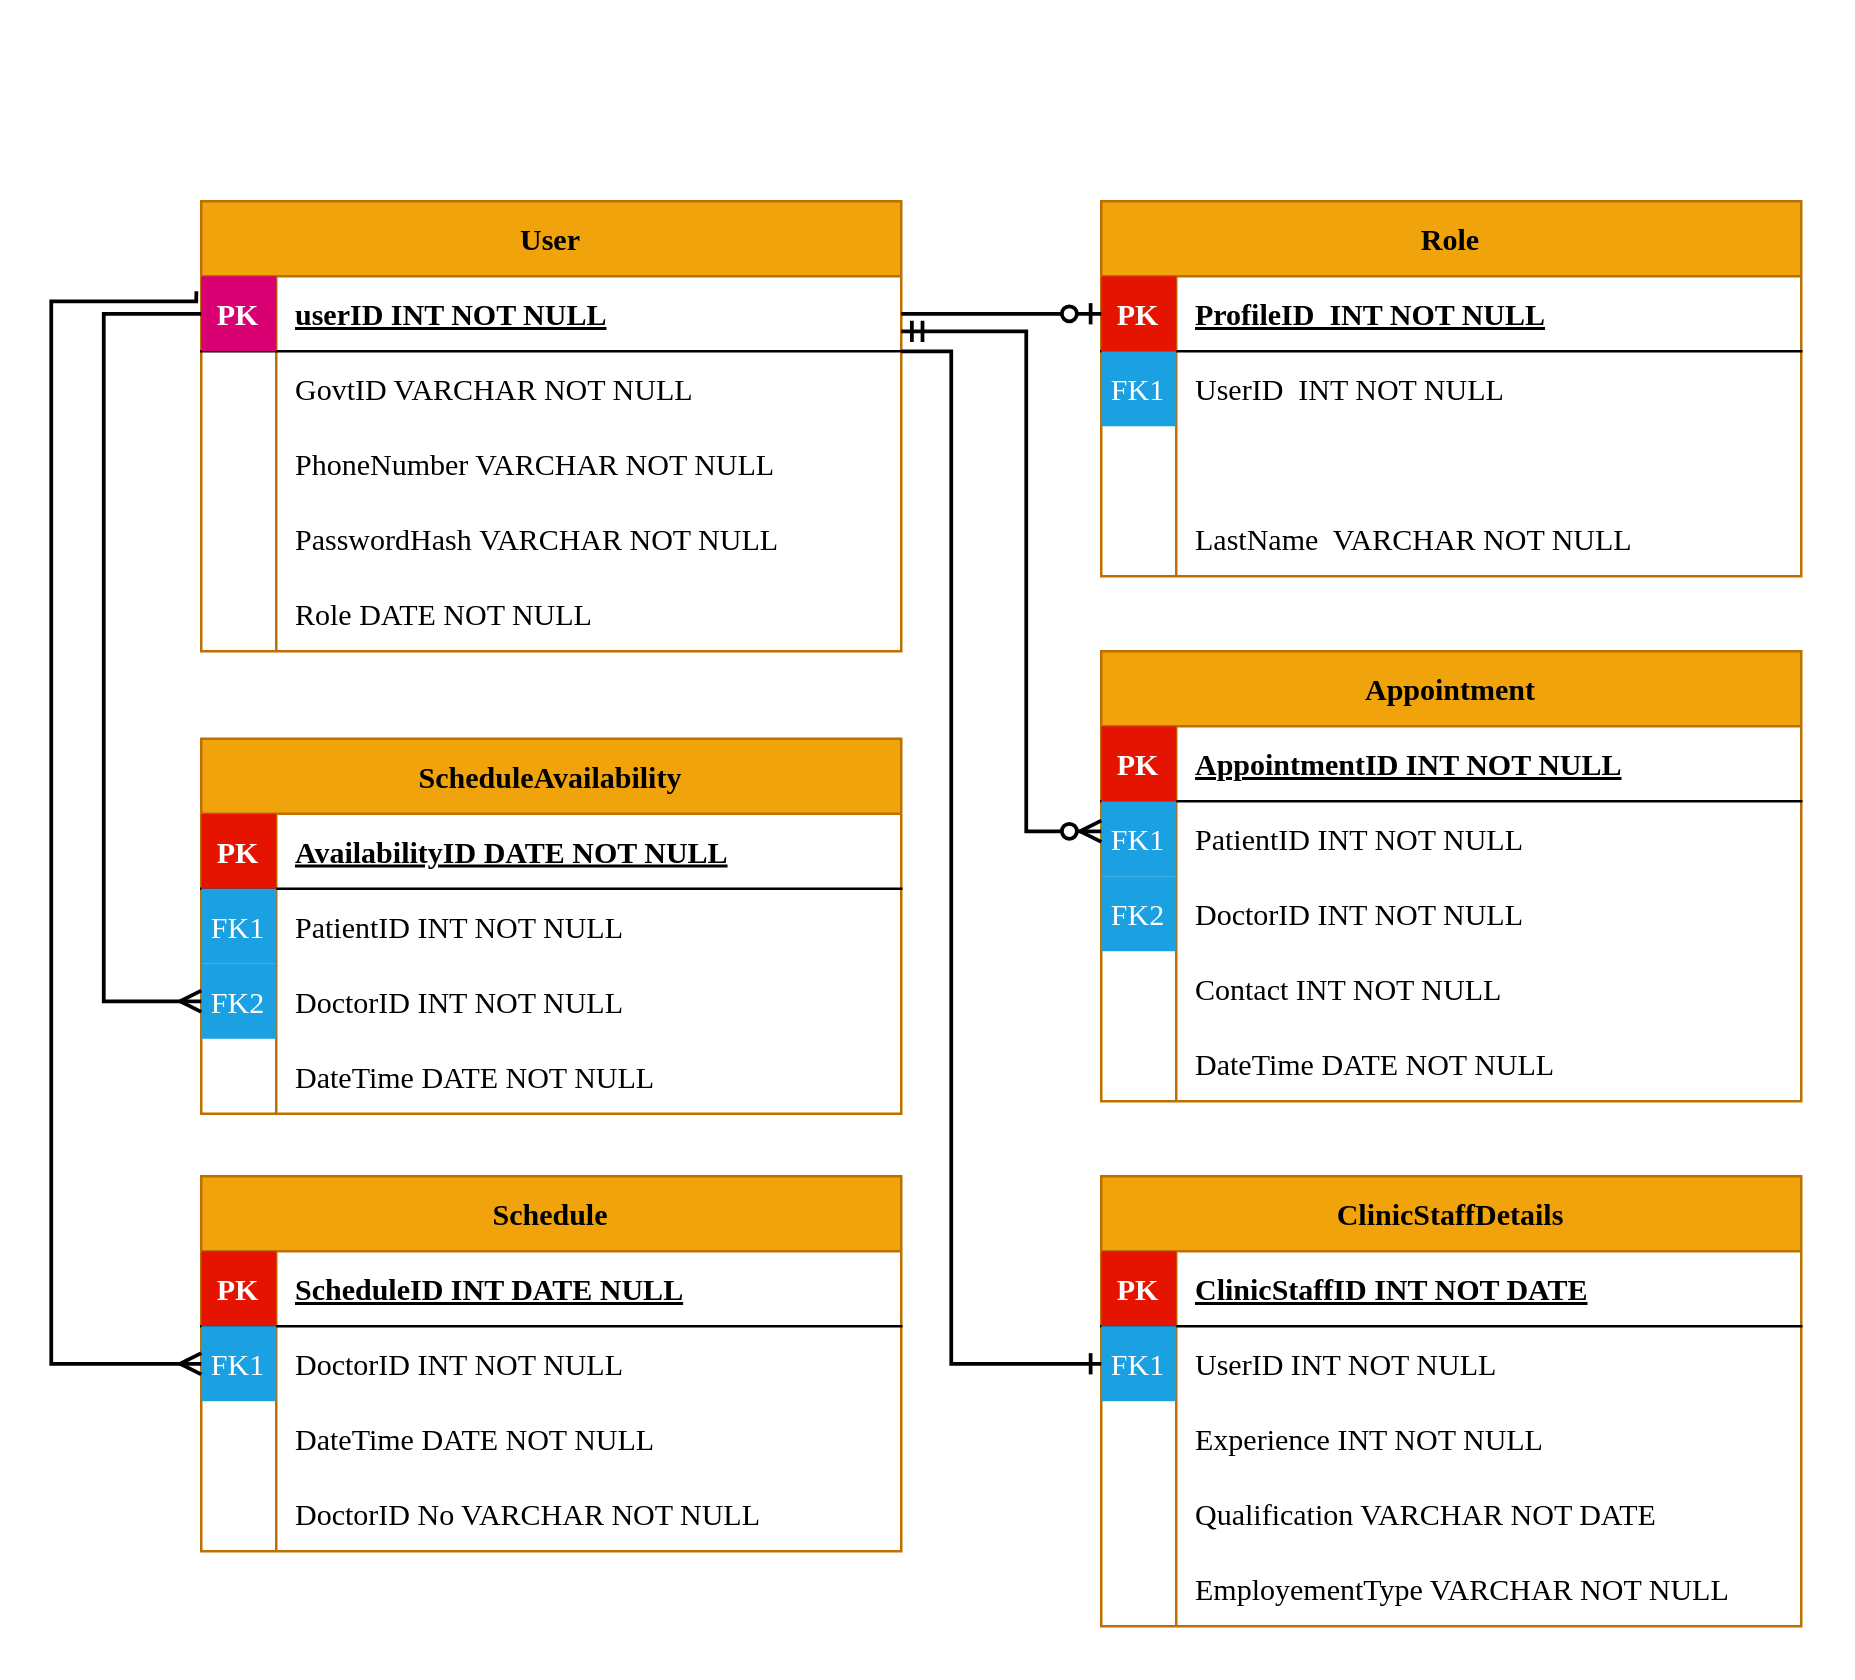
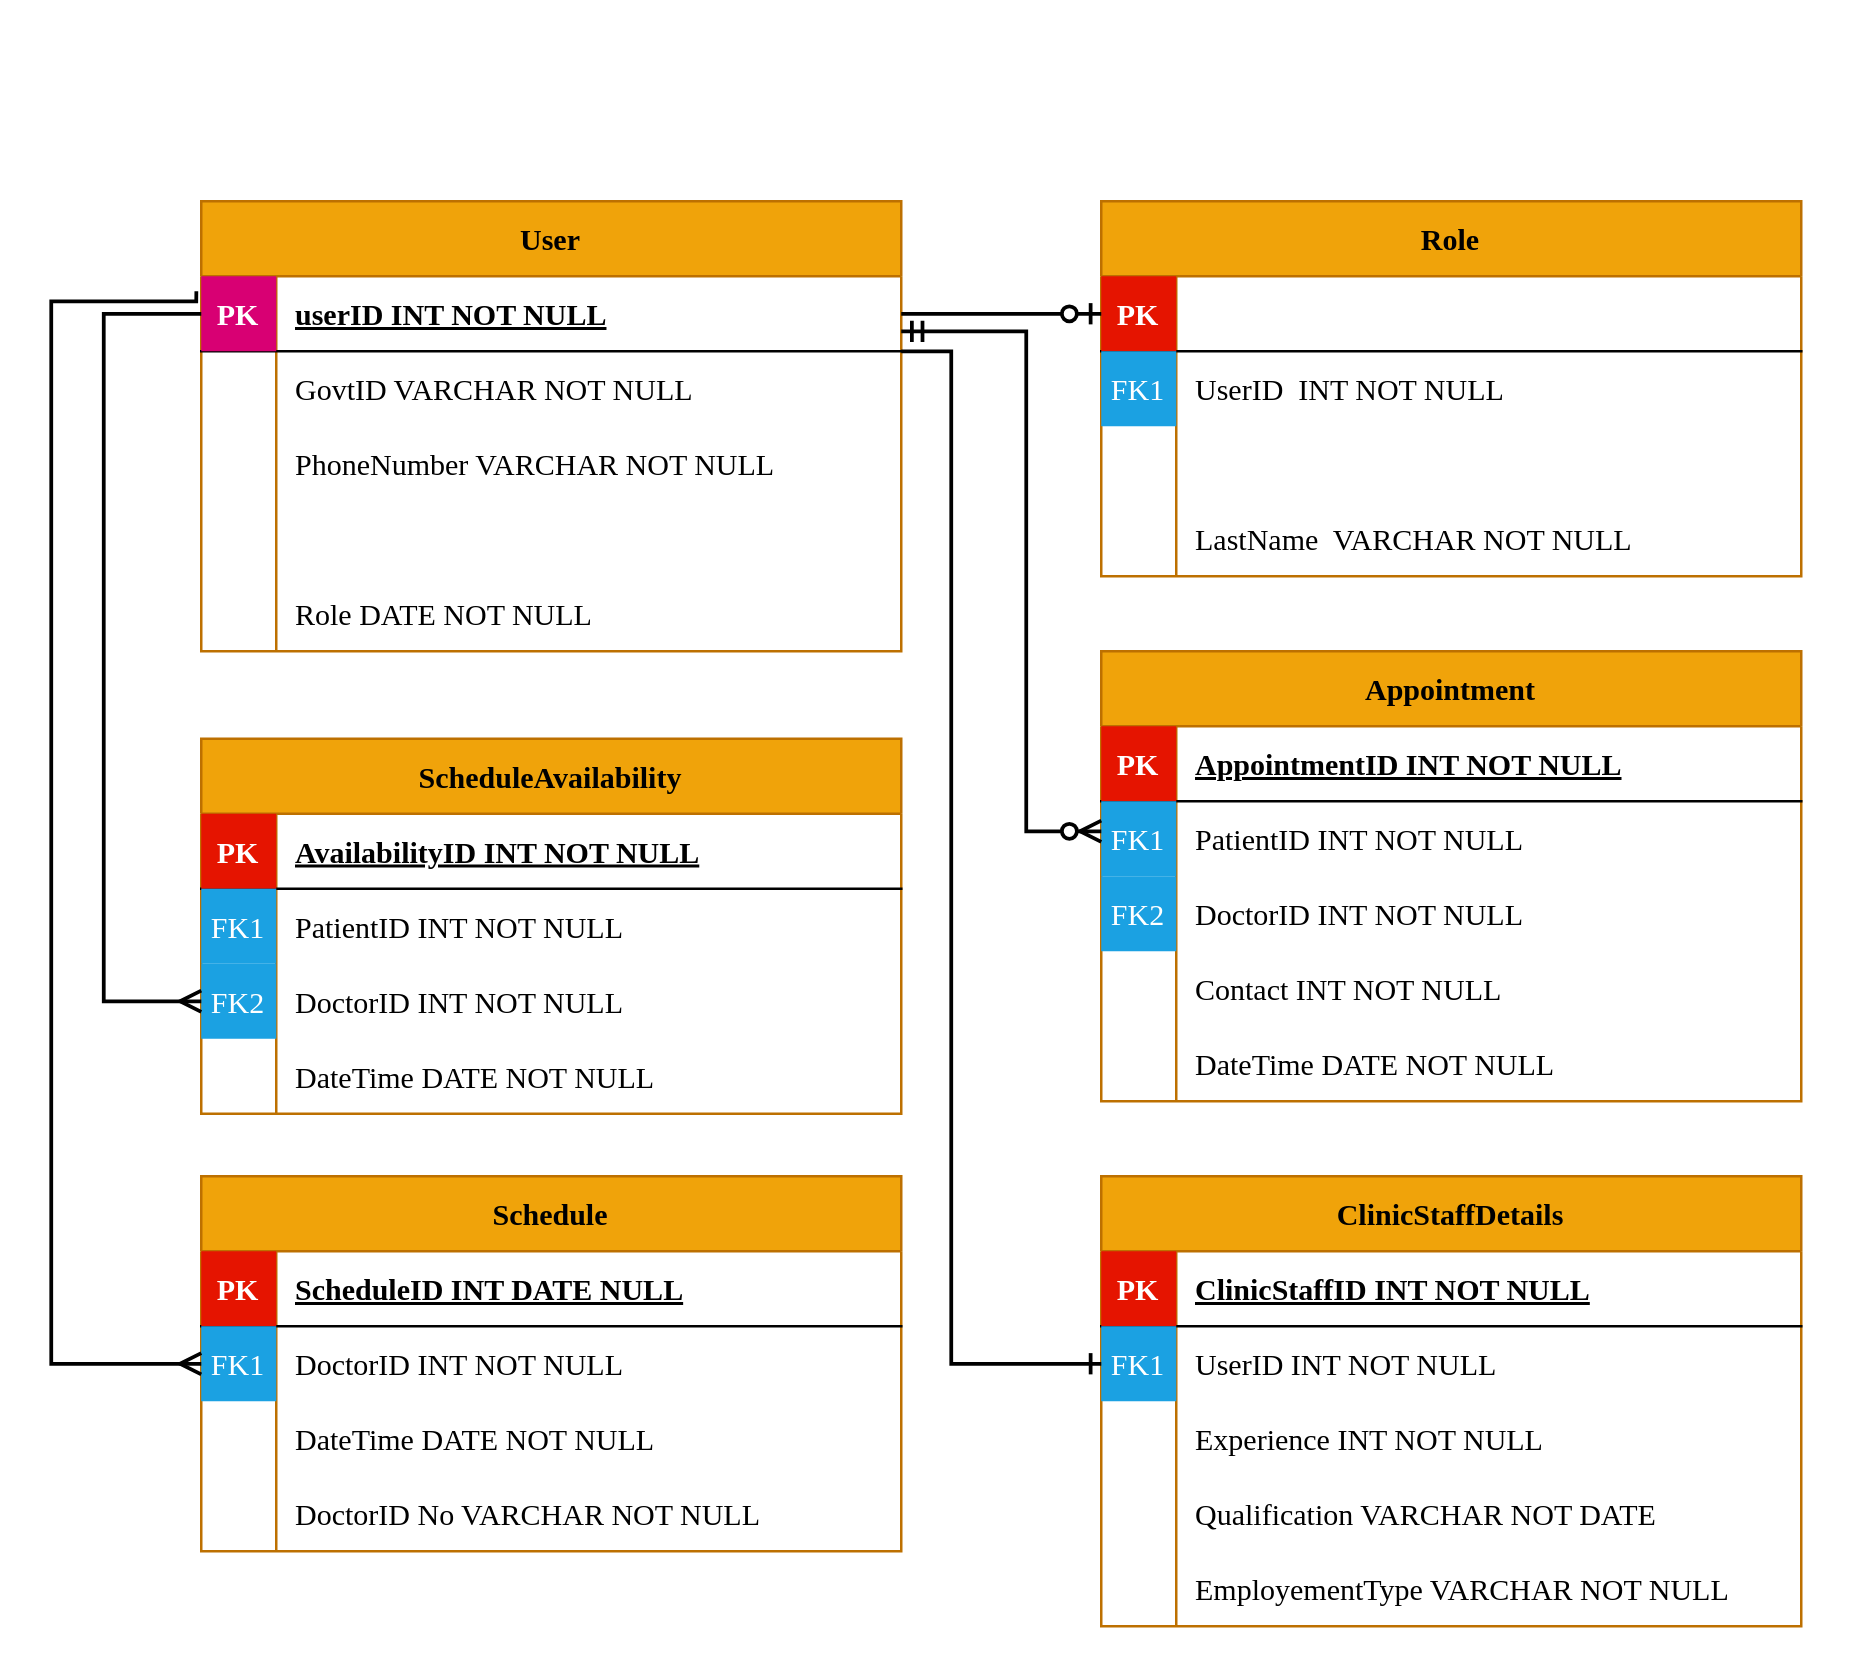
node "ProfileID INT NOT NULL": removed
node "PasswordHash VARCHAR NOT NULL": removed
node "AvailabilityID DATE NOT NULL": label "AvailabilityID DATE NOT NULL" -> "AvailabilityID INT NOT NULL"
node "ClinicStaffID INT NOT DATE": label "ClinicStaffID INT NOT DATE" -> "ClinicStaffID INT NOT NULL"
